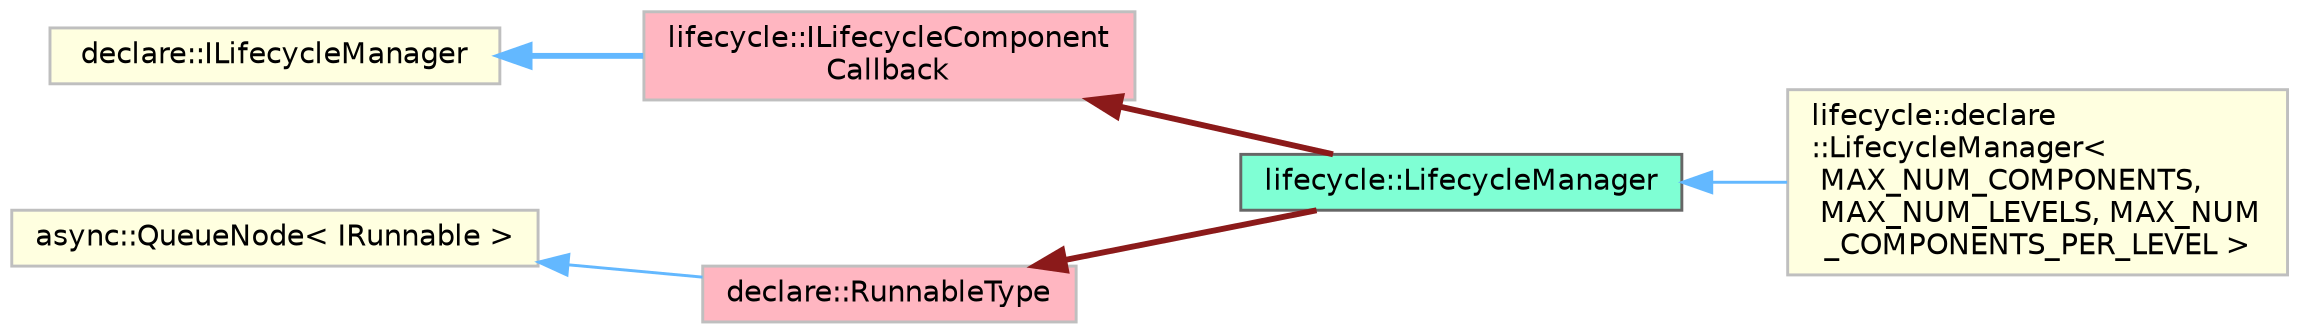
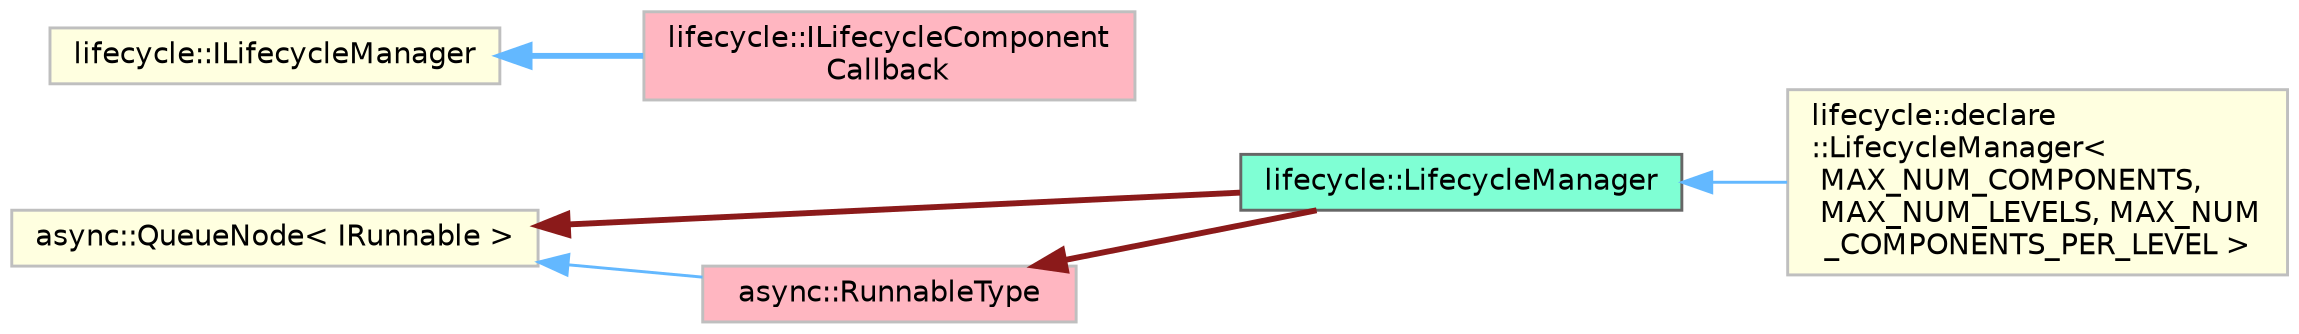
node "declare::ILifecycleManager": label "declare::ILifecycleManager" -> "lifecycle::ILifecycleManager"
edge "lifecycle::LifecycleManager" -> "lifecycle::ILifecycleComponent Callback": now "lifecycle::LifecycleManager" -> "async::QueueNode< IRunnable >"
node "declare::RunnableType": label "declare::RunnableType" -> "async::RunnableType"
